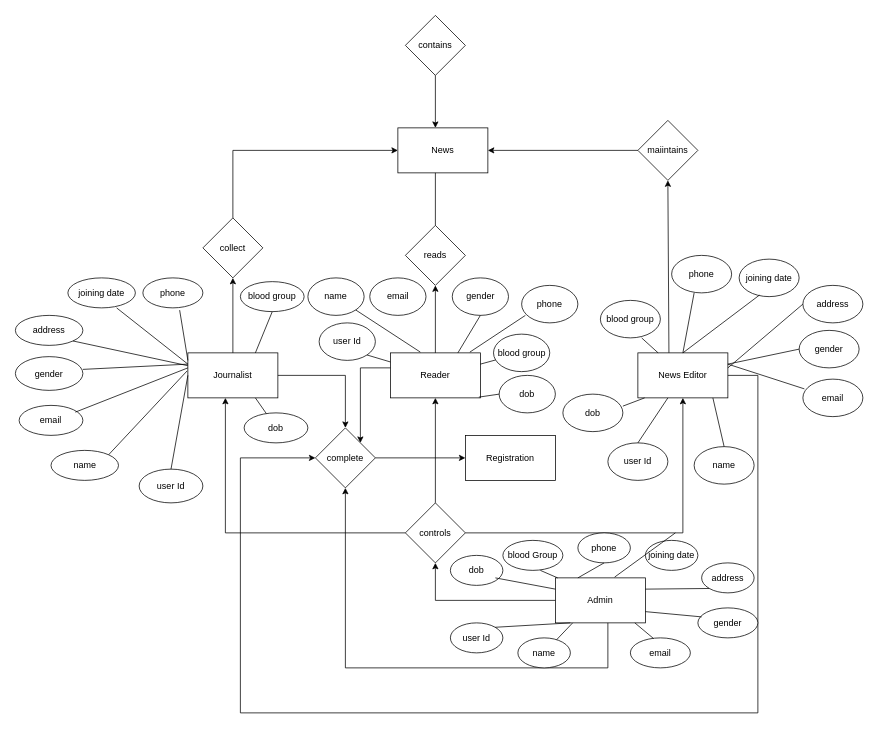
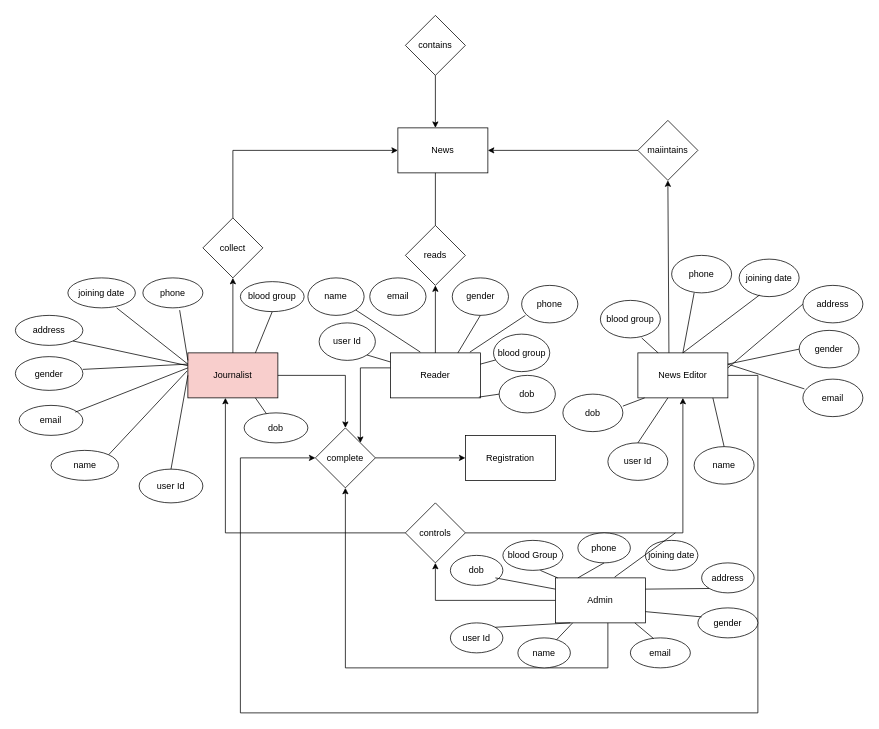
node "Journalist": fillcolor #ffffff -> #f8cecc
edge "controls" -> "Reader": removed
